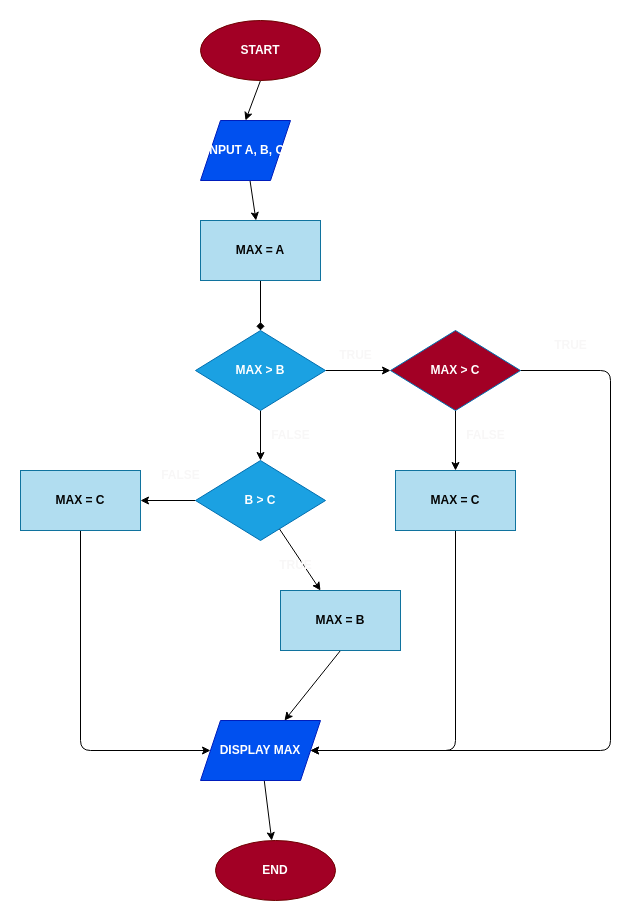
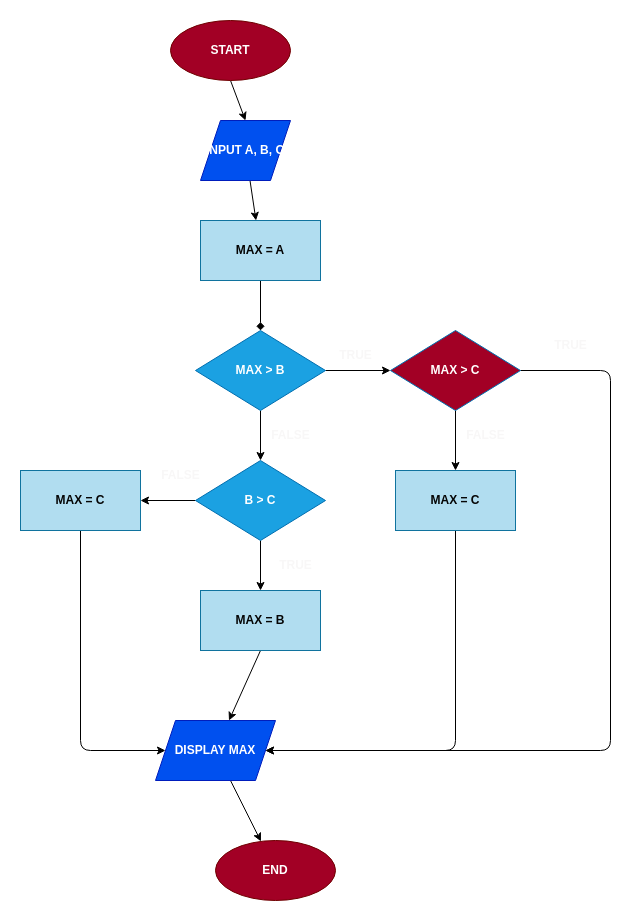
node "START": moved (261, 51) -> (231, 51)
node "MAX = B": moved (341, 621) -> (261, 621)
node "DISPLAY MAX": moved (261, 751) -> (216, 751)
